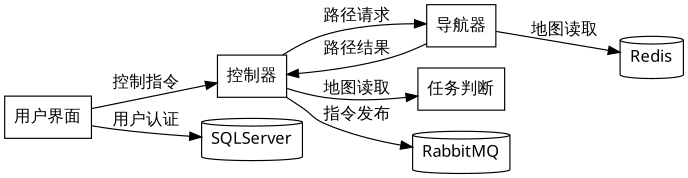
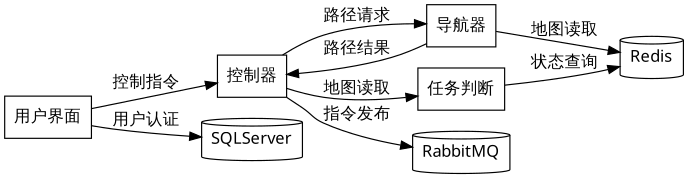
edge "任务判断" -> "Redis": added, label "状态查询"
